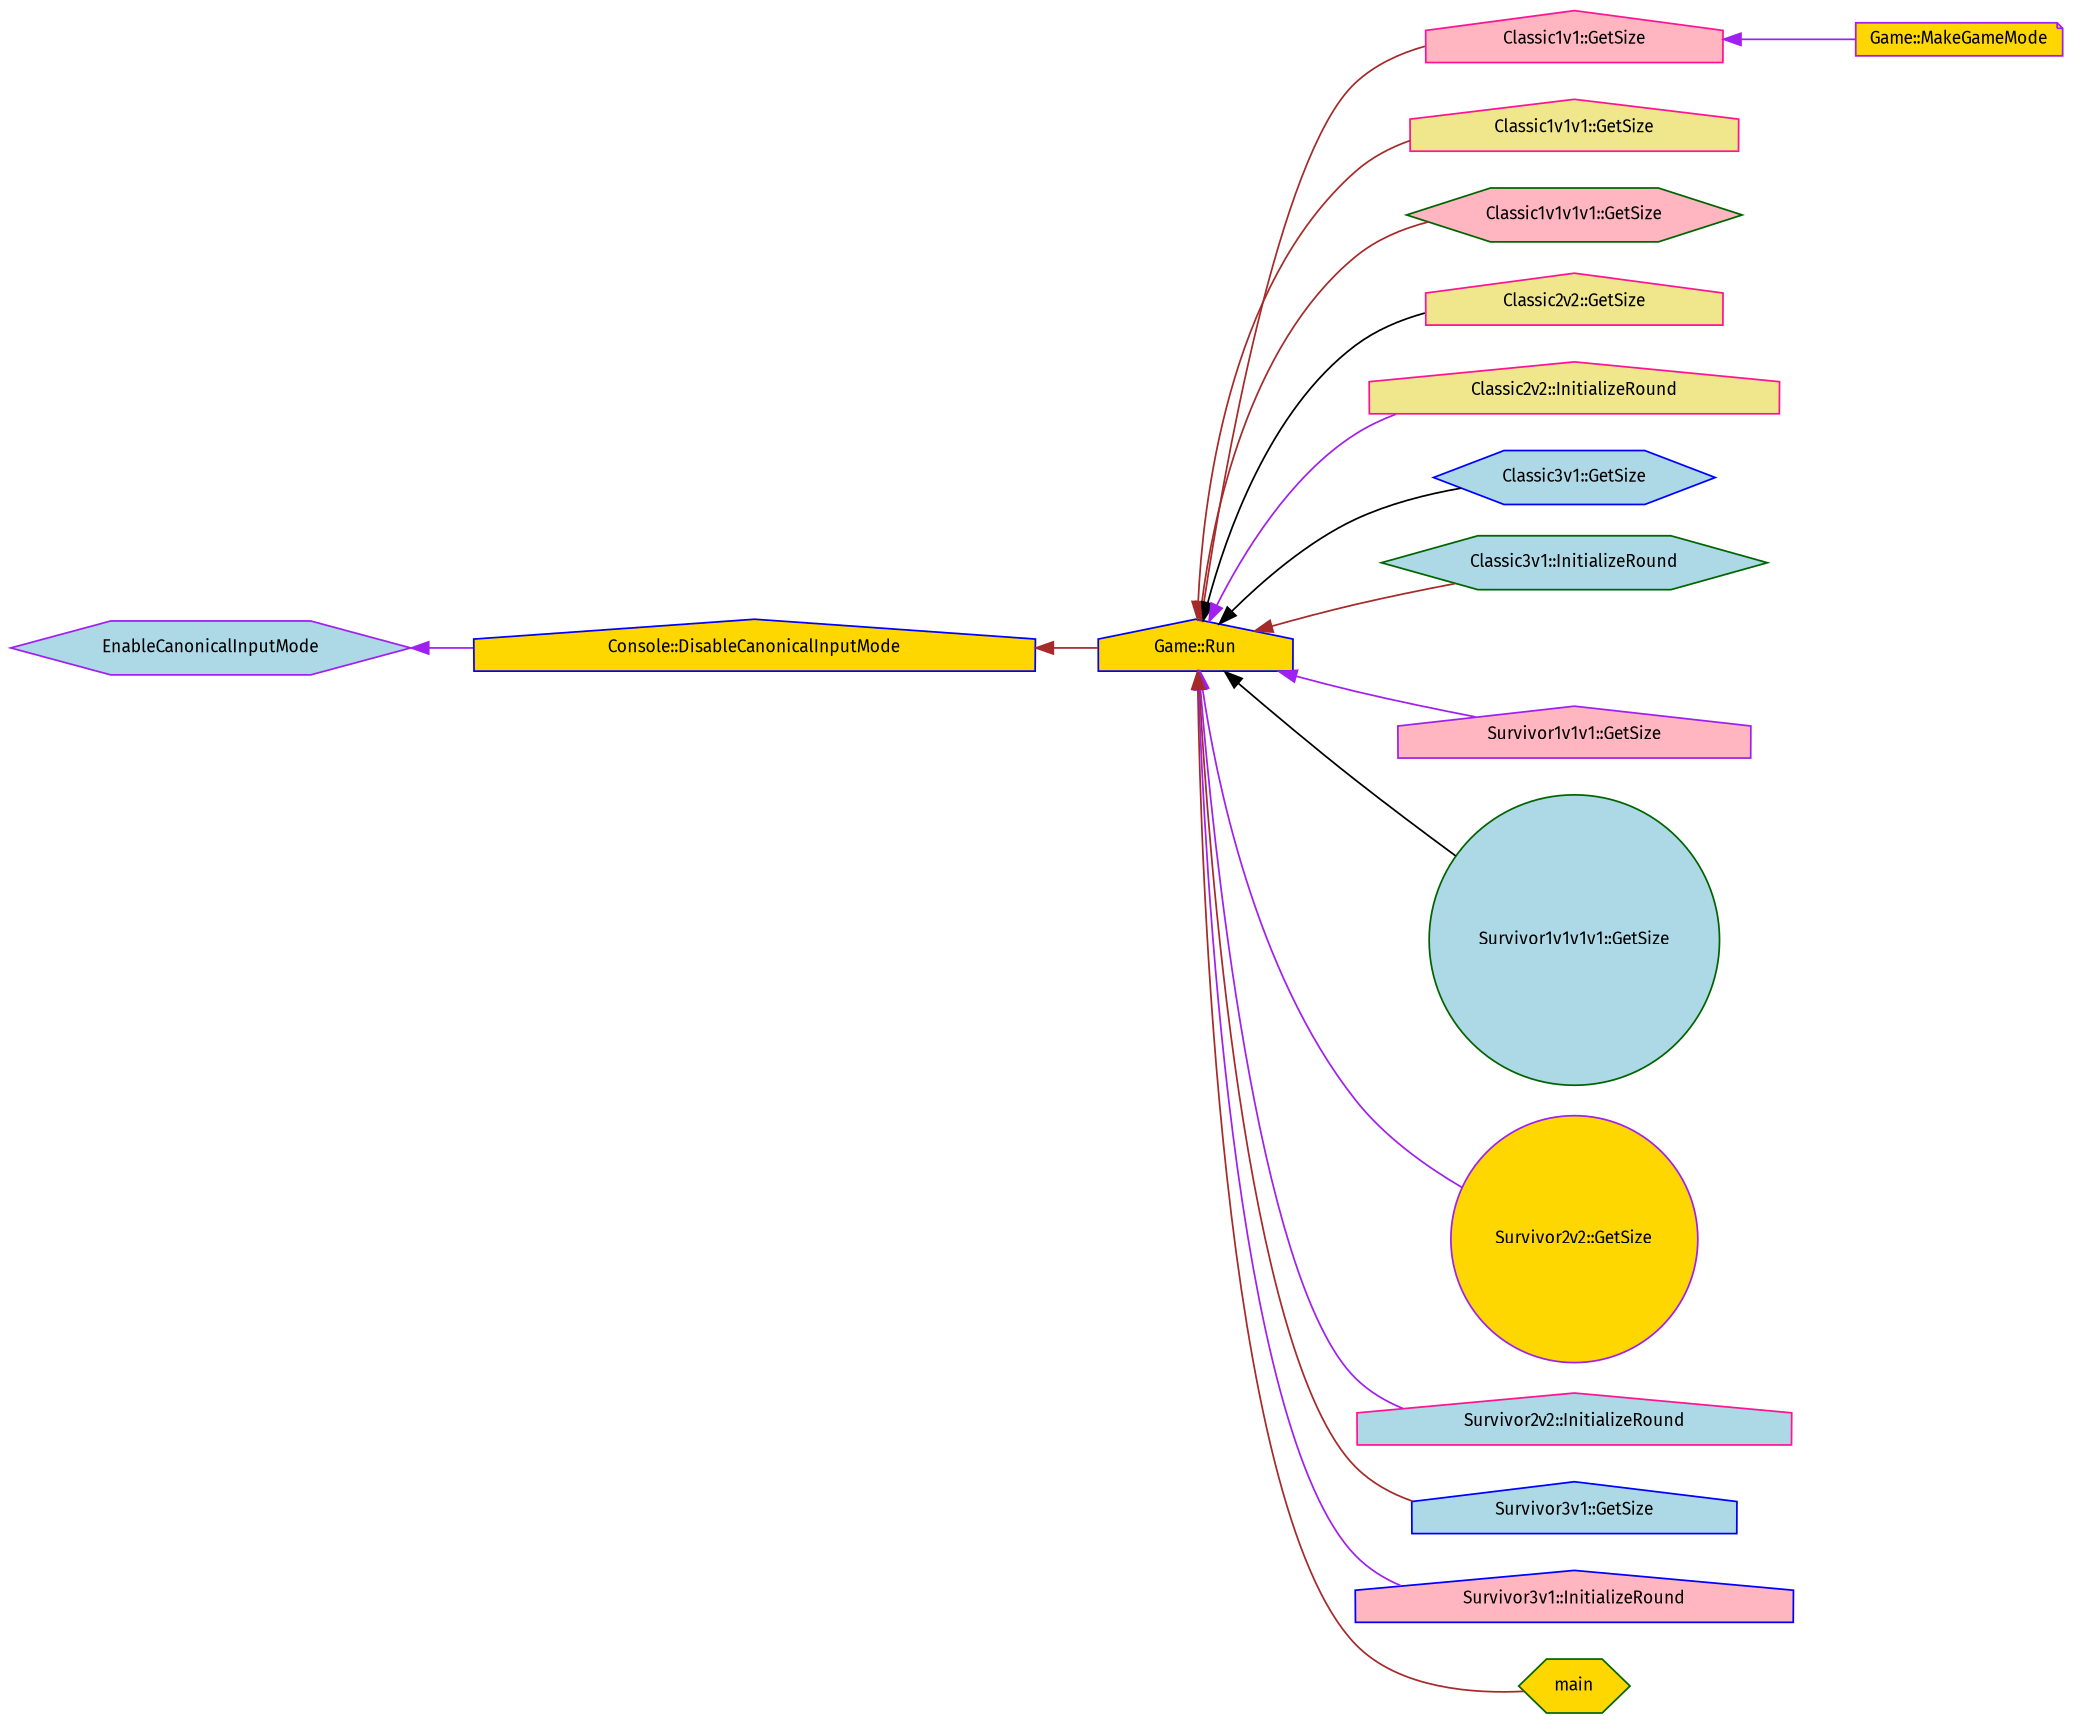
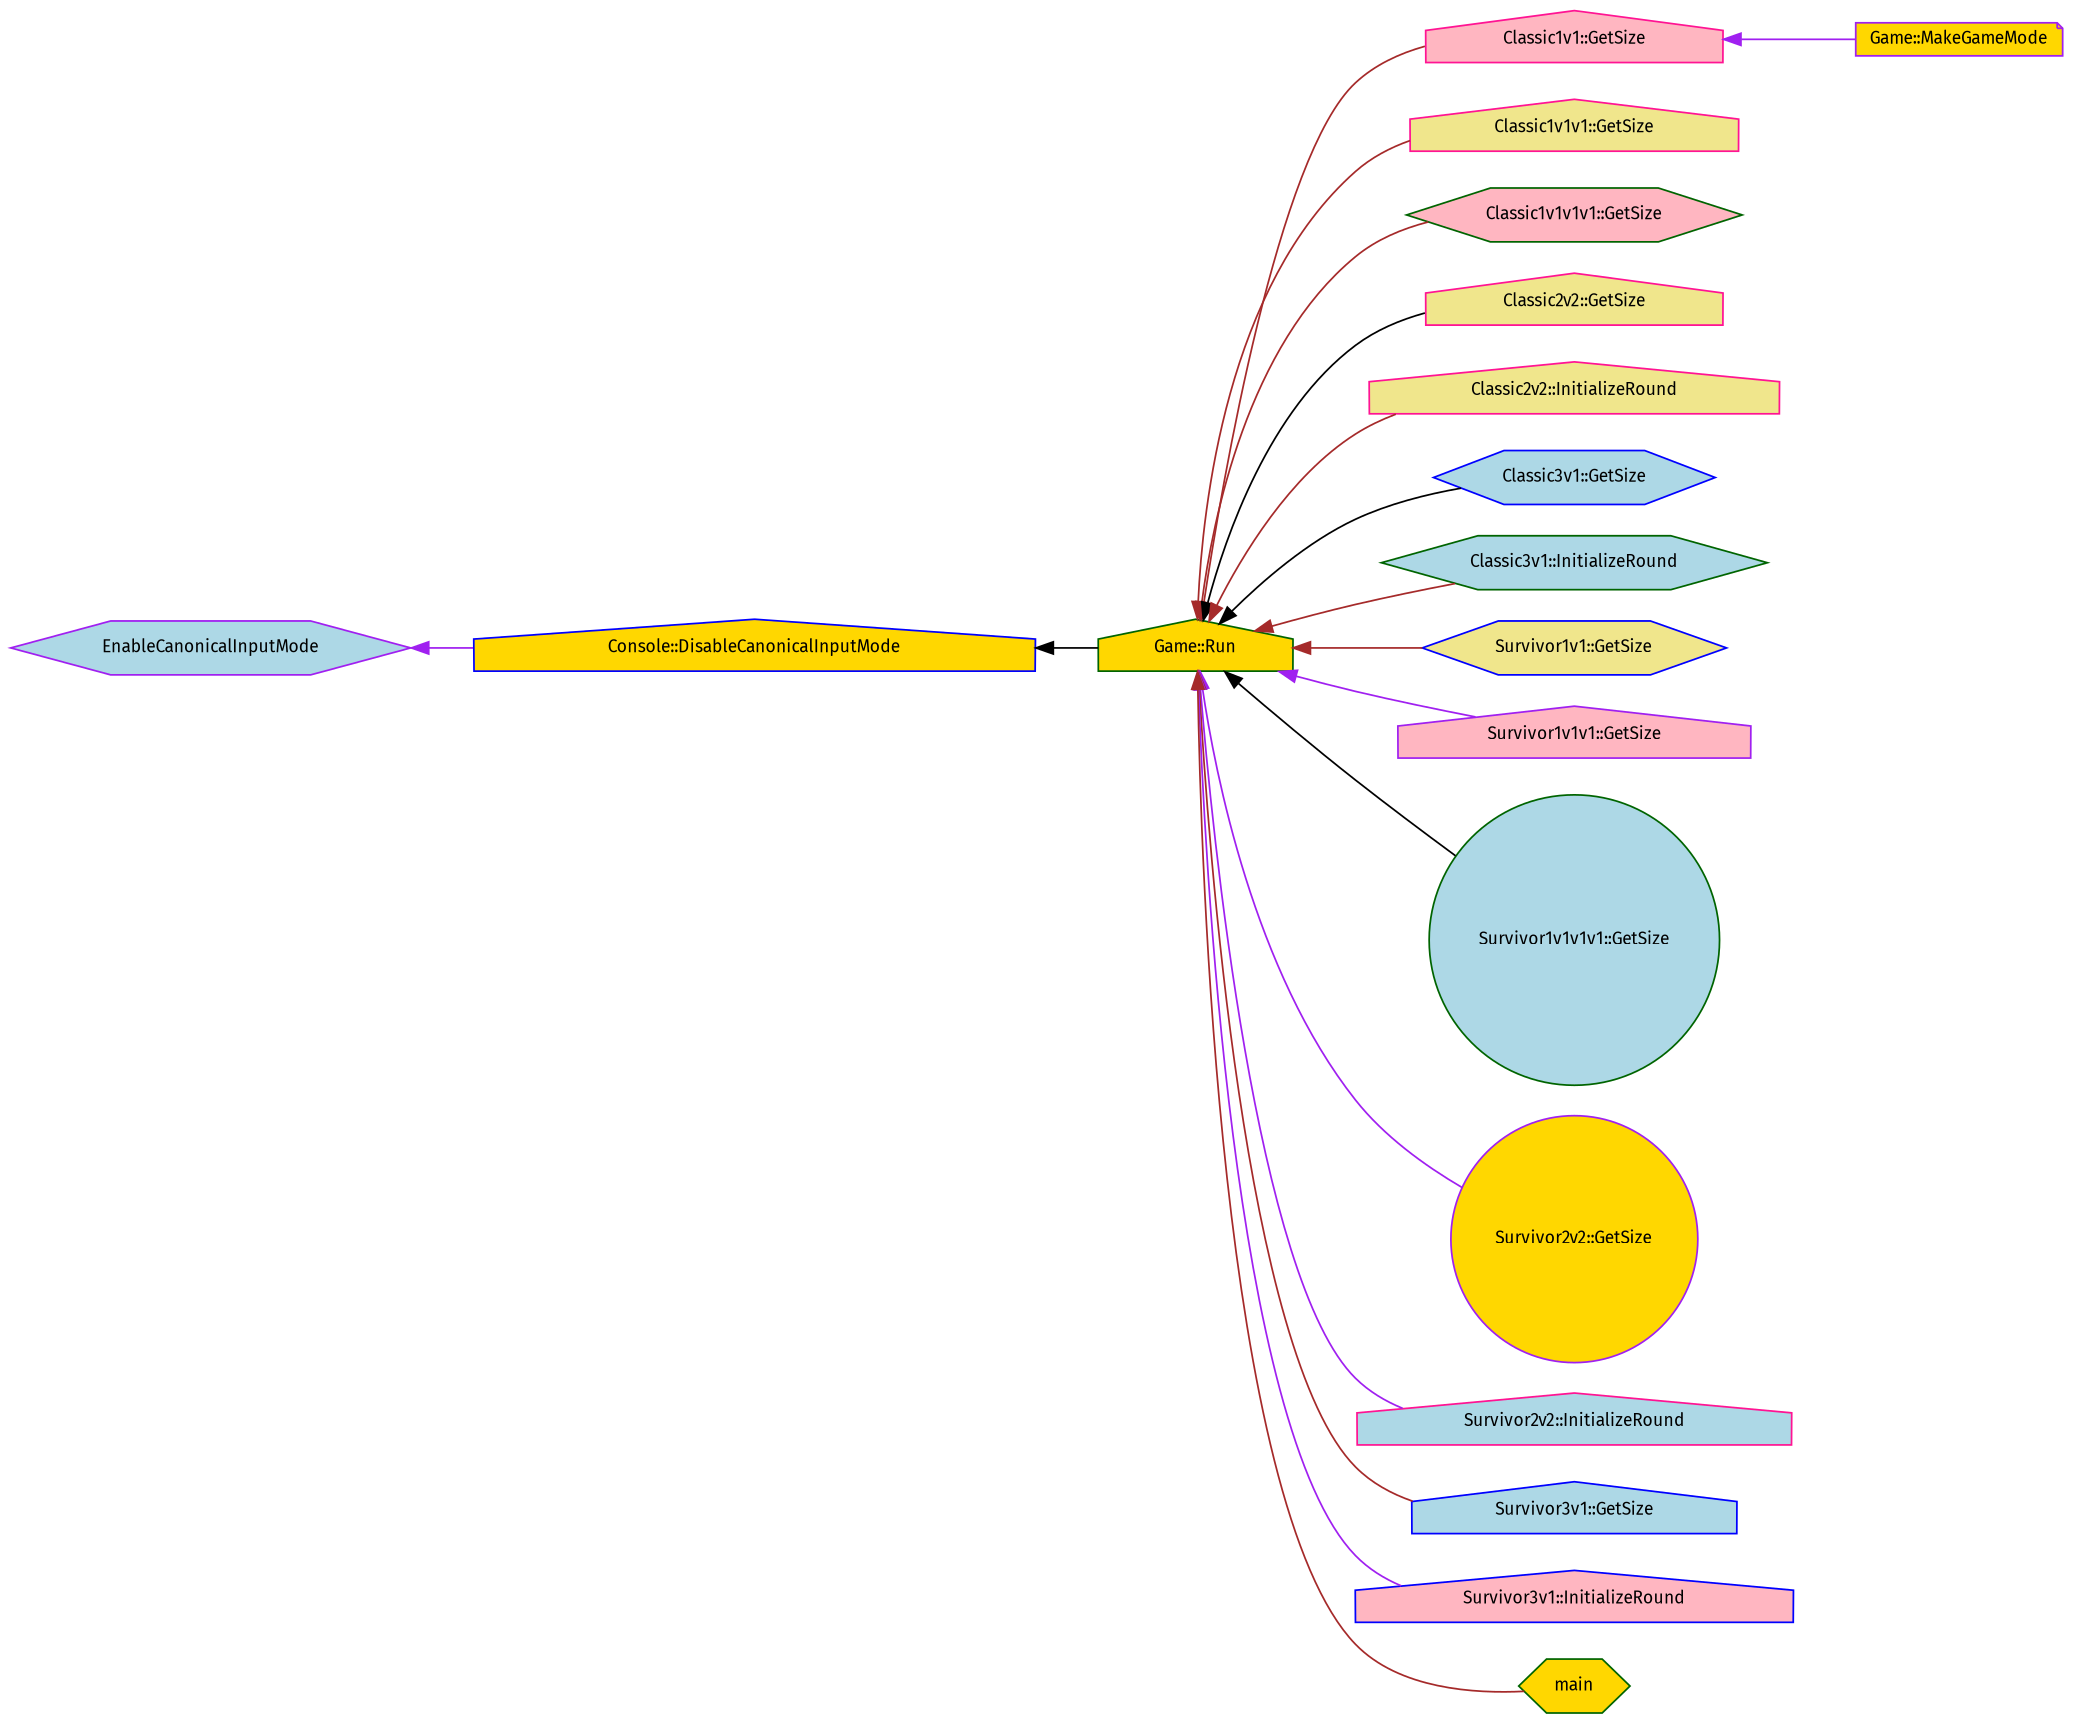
edge "Classic2v2::InitializeRound" -> "Game::Run": color purple -> brown
edge "Game::Run" -> "Console::DisableCanonicalInputMode": color brown -> black
node "Game::Run": color blue -> darkgreen
node "Survivor1v1::GetSize": added
